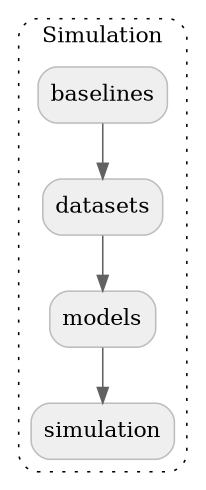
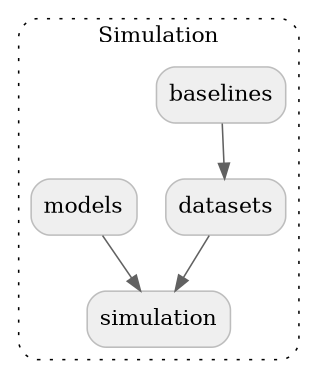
edge "datasets" -> "models": now "datasets" -> "simulation"
